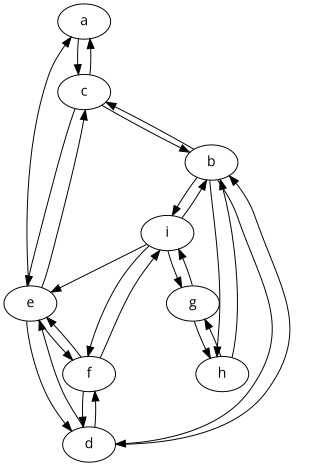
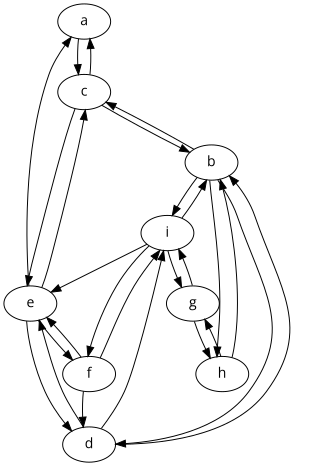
edge "d" -> "f": now "d" -> "i"
